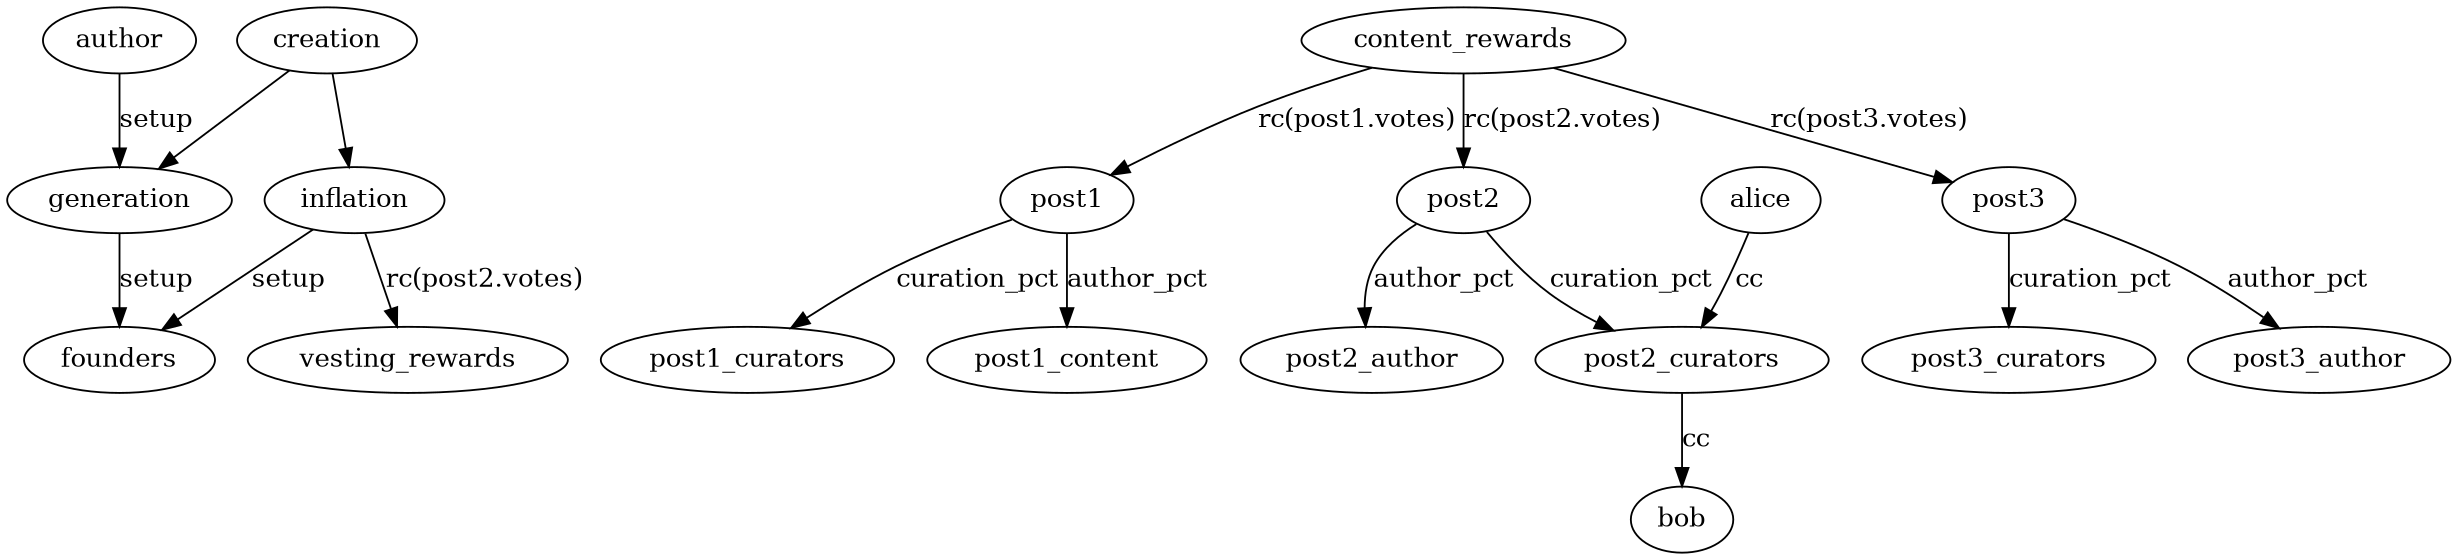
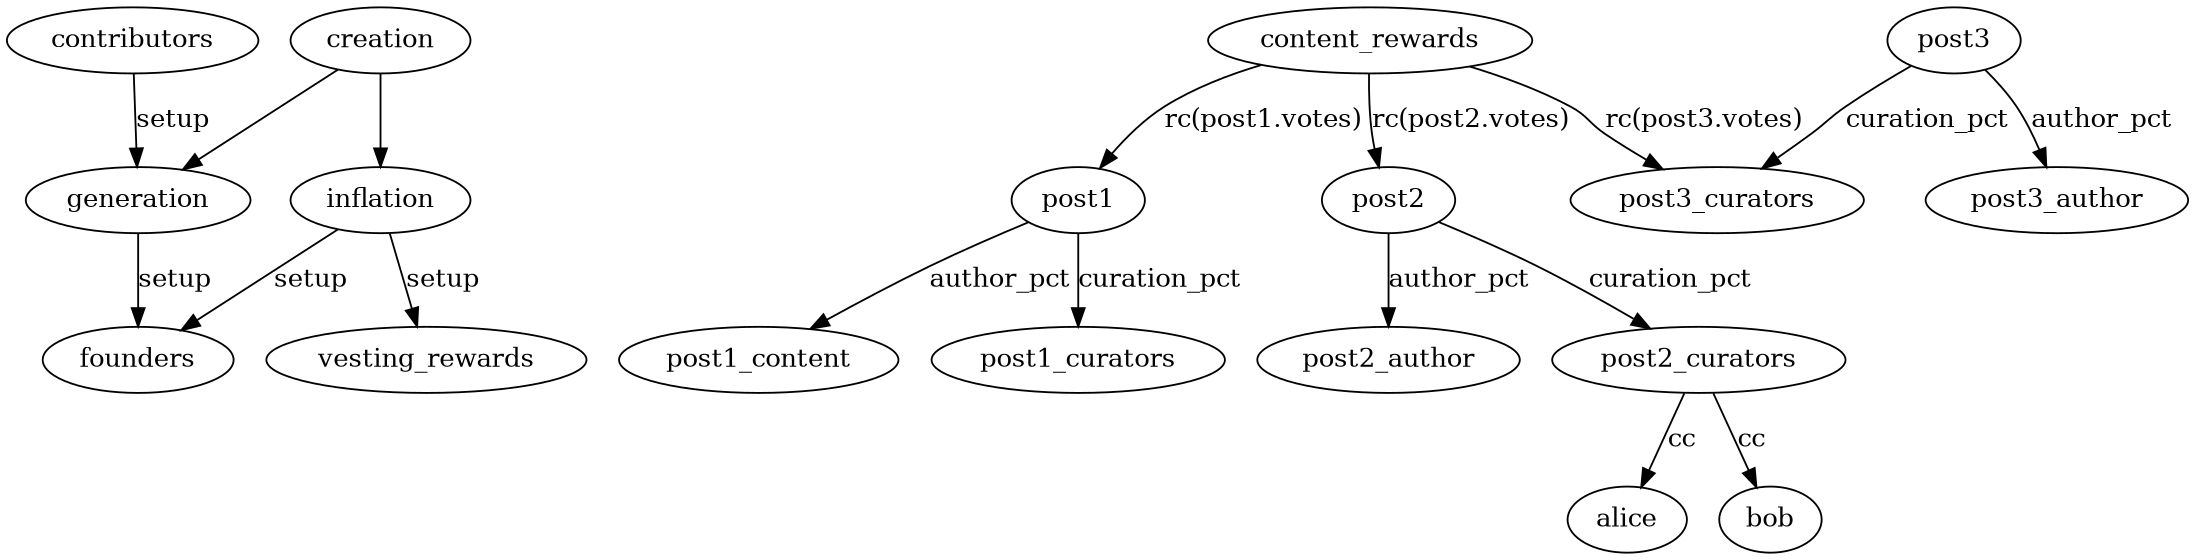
node "author": label "author" -> "contributors"
edge "content_rewards" -> "post3": now "content_rewards" -> "post3_curators"
edge "alice" -> "post2_curators": reversed
edge "inflation" -> "vesting_rewards": label "rc(post2.votes)" -> "setup"
